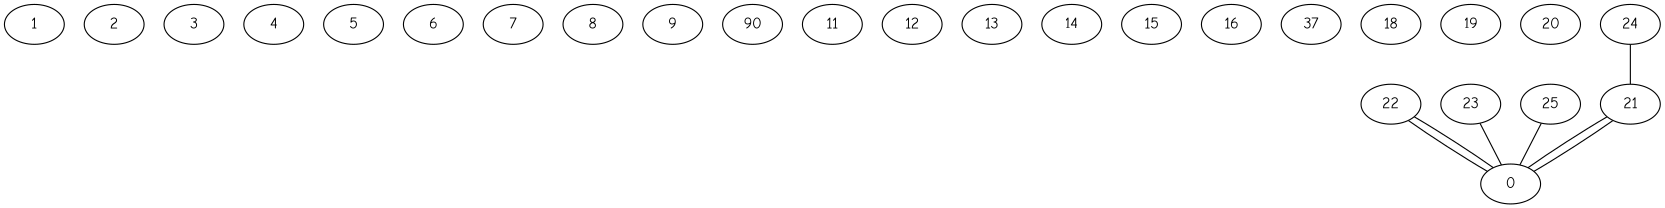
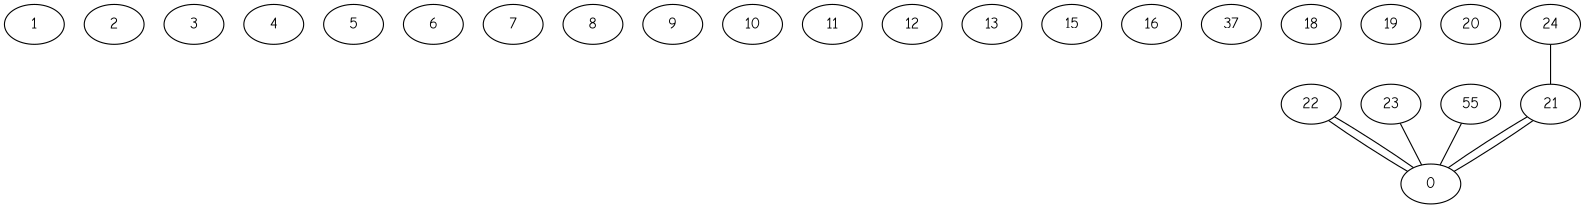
node "90": label "90" -> "10"
node "14": removed
node "25": label "25" -> "55"
